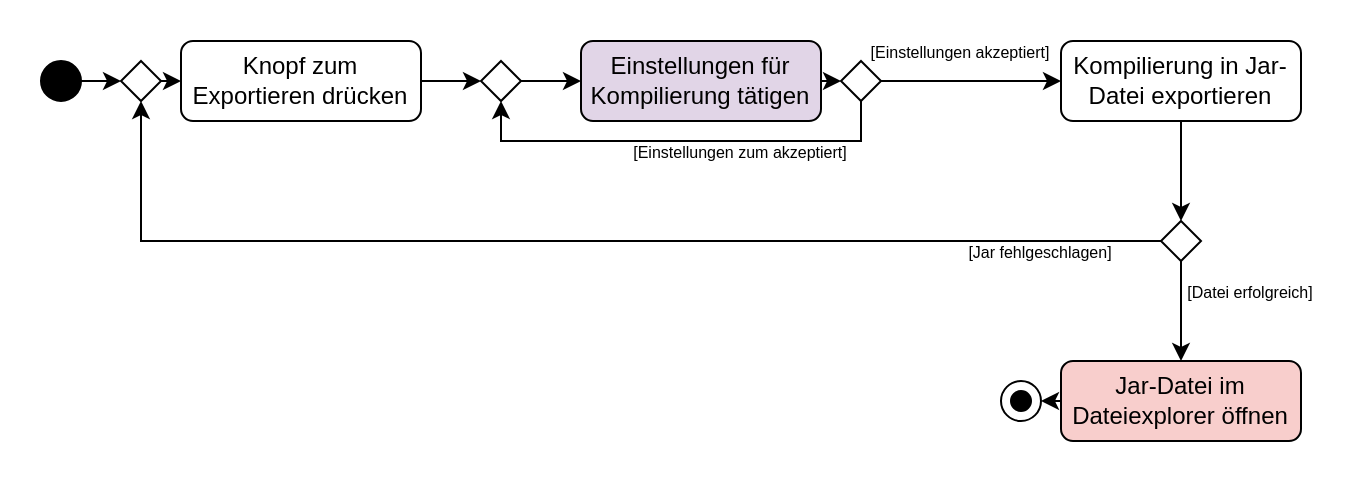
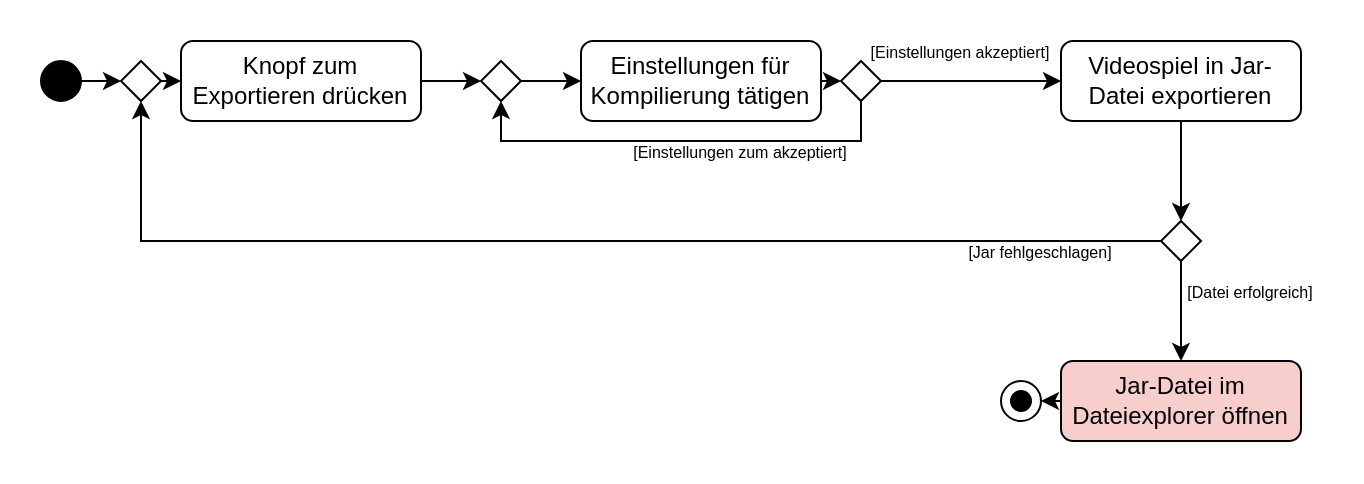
node "Einstellungen für Kompilierung tätigen": fillcolor #e1d5e7 -> #ffffff
node "Kompilierung in Jar-Datei exportieren": label "Kompilierung in Jar-Datei exportieren" -> "Videospiel in Jar-Datei exportieren"
